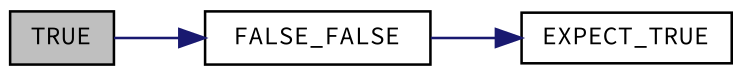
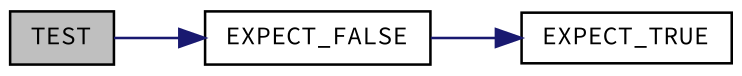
node "TRUE": label "TRUE" -> "TEST"
node "FALSE_FALSE": label "FALSE_FALSE" -> "EXPECT_FALSE"
